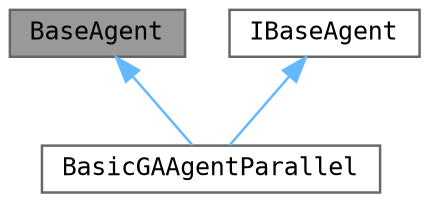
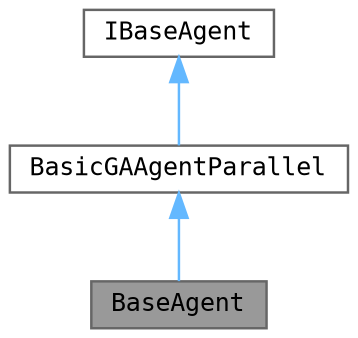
edge "BasicGAAgentParallel" -> "BaseAgent": reversed
